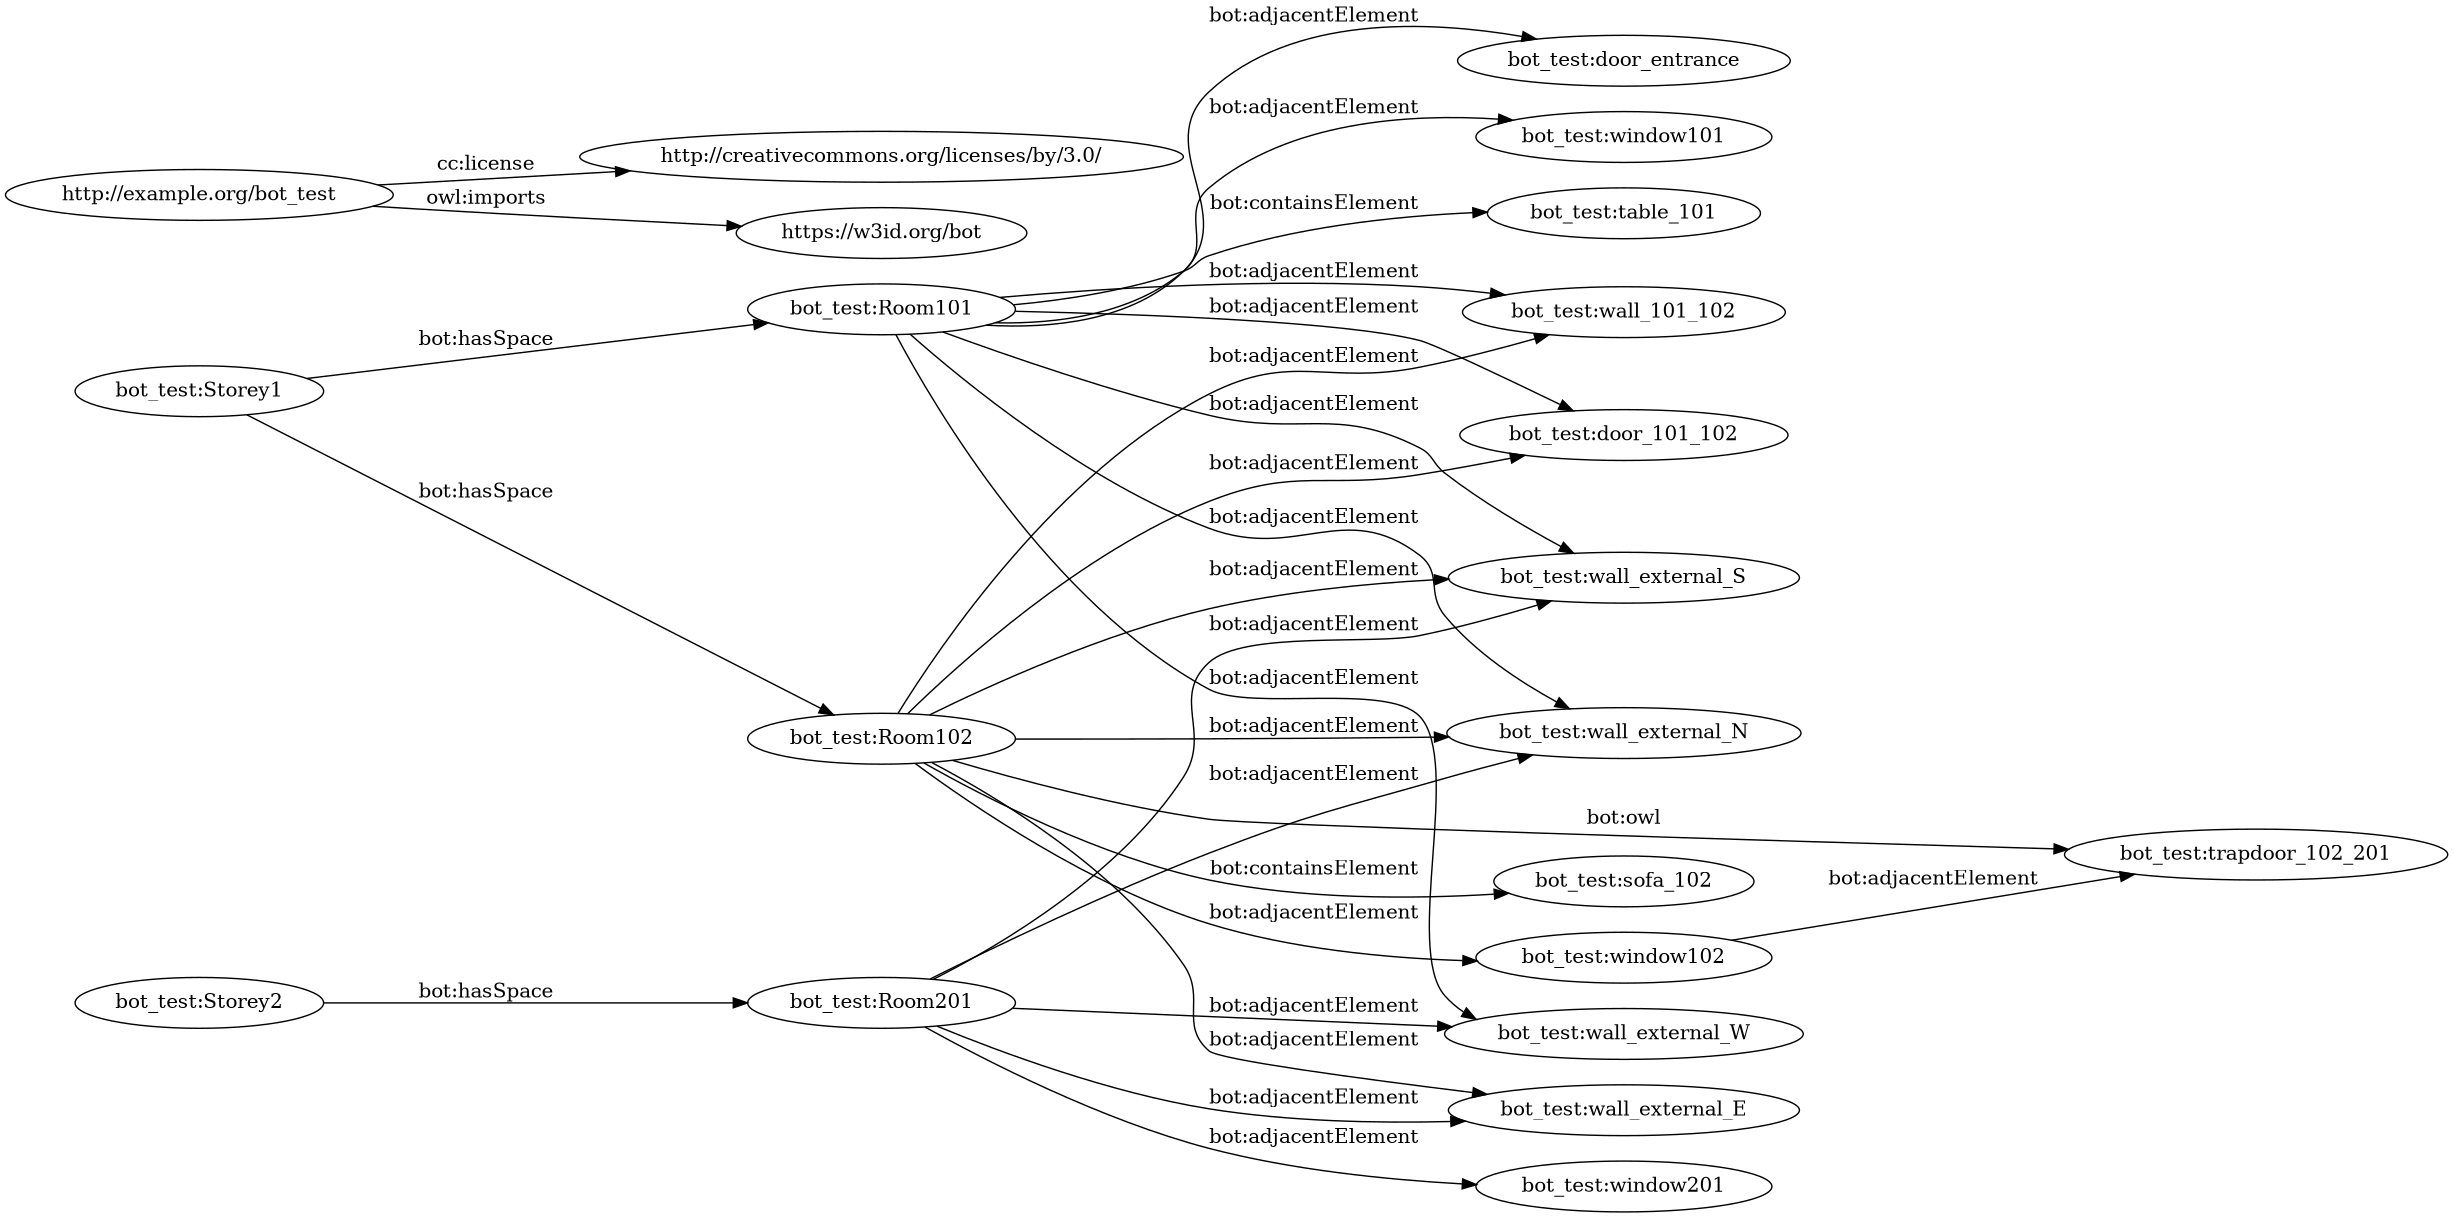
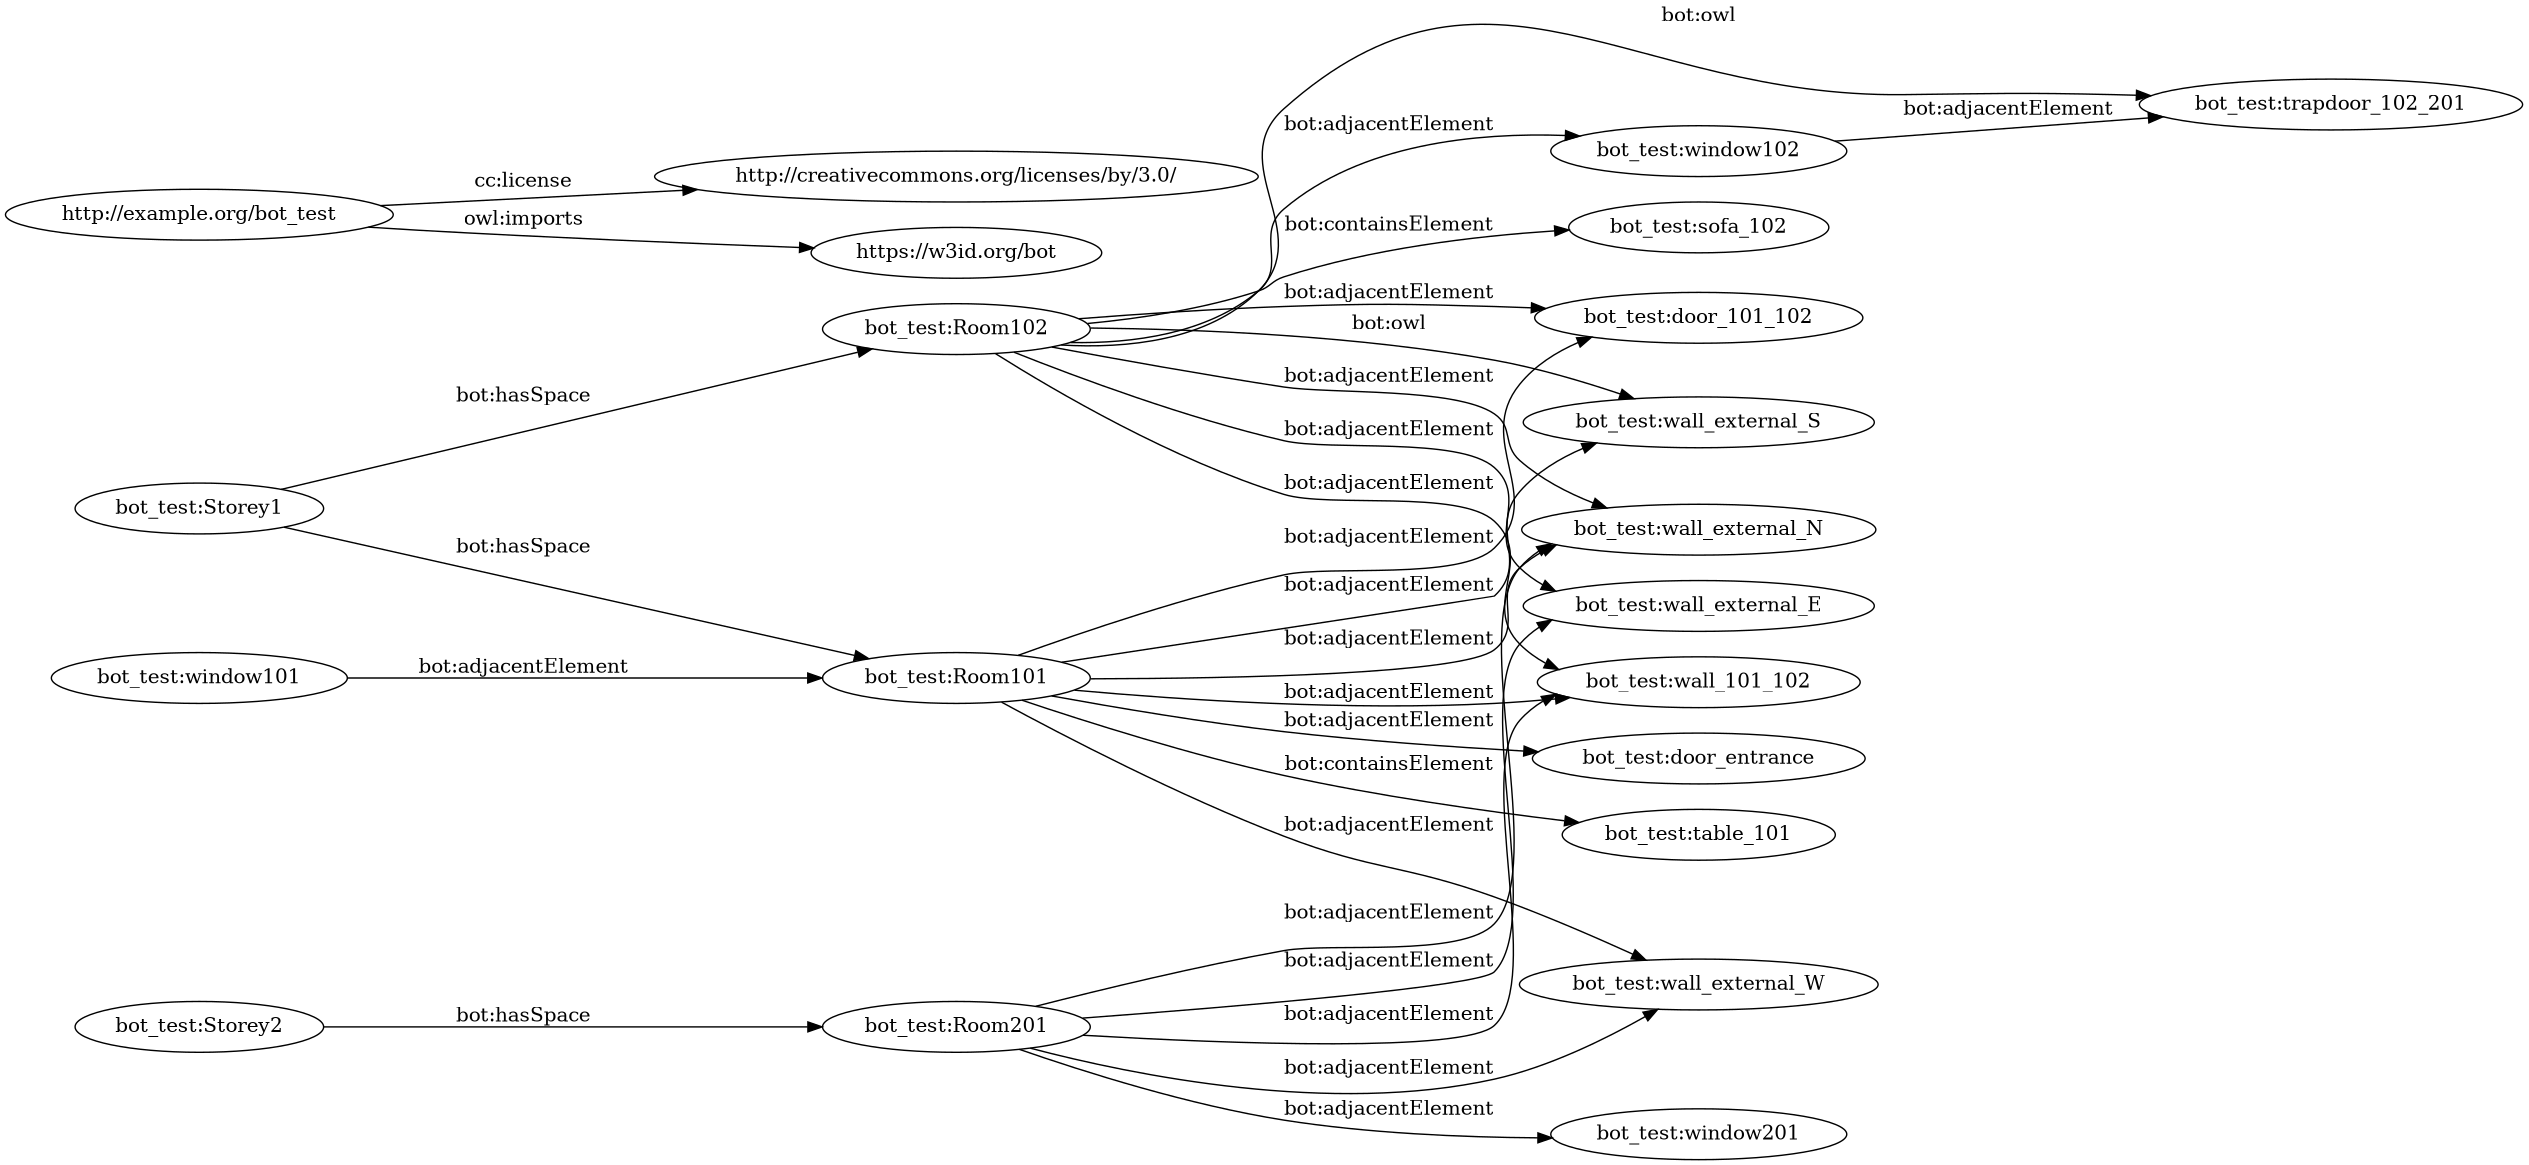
edge "bot_test:Room101" -> "bot_test:window101": reversed
edge "bot_test:Room102" -> "bot_test:wall_external_S": label "bot:adjacentElement" -> "bot:owl"
edge "bot_test:Room201" -> "bot_test:wall_external_S": now "bot_test:Room201" -> "bot_test:wall_101_102"
